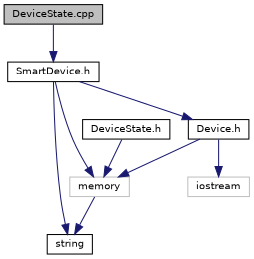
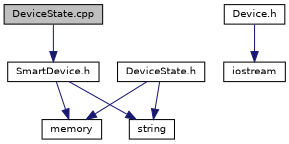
edge "SmartDevice.h" -> "Device.h": removed
edge "Device.h" -> "memory": removed
node "memory": color grey75 -> black
node "iostream": color grey75 -> black
edge "memory" -> "string": now "DeviceState.h" -> "string"
